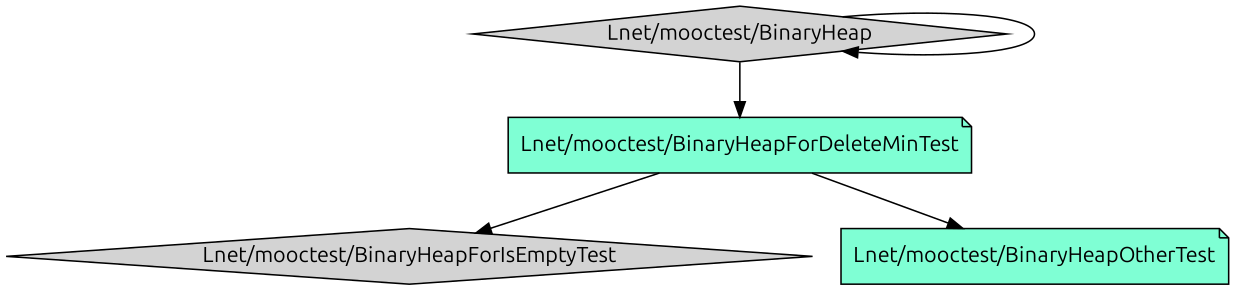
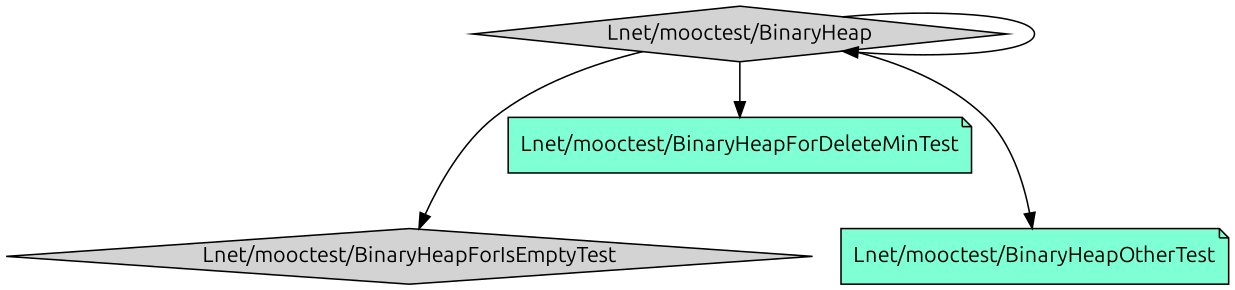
edge "Lnet/mooctest/BinaryHeapForDeleteMinTest" -> "Lnet/mooctest/BinaryHeapOtherTest": now "Lnet/mooctest/BinaryHeap" -> "Lnet/mooctest/BinaryHeapOtherTest"
edge "Lnet/mooctest/BinaryHeapForDeleteMinTest" -> "Lnet/mooctest/BinaryHeapForIsEmptyTest": now "Lnet/mooctest/BinaryHeap" -> "Lnet/mooctest/BinaryHeapForIsEmptyTest"
